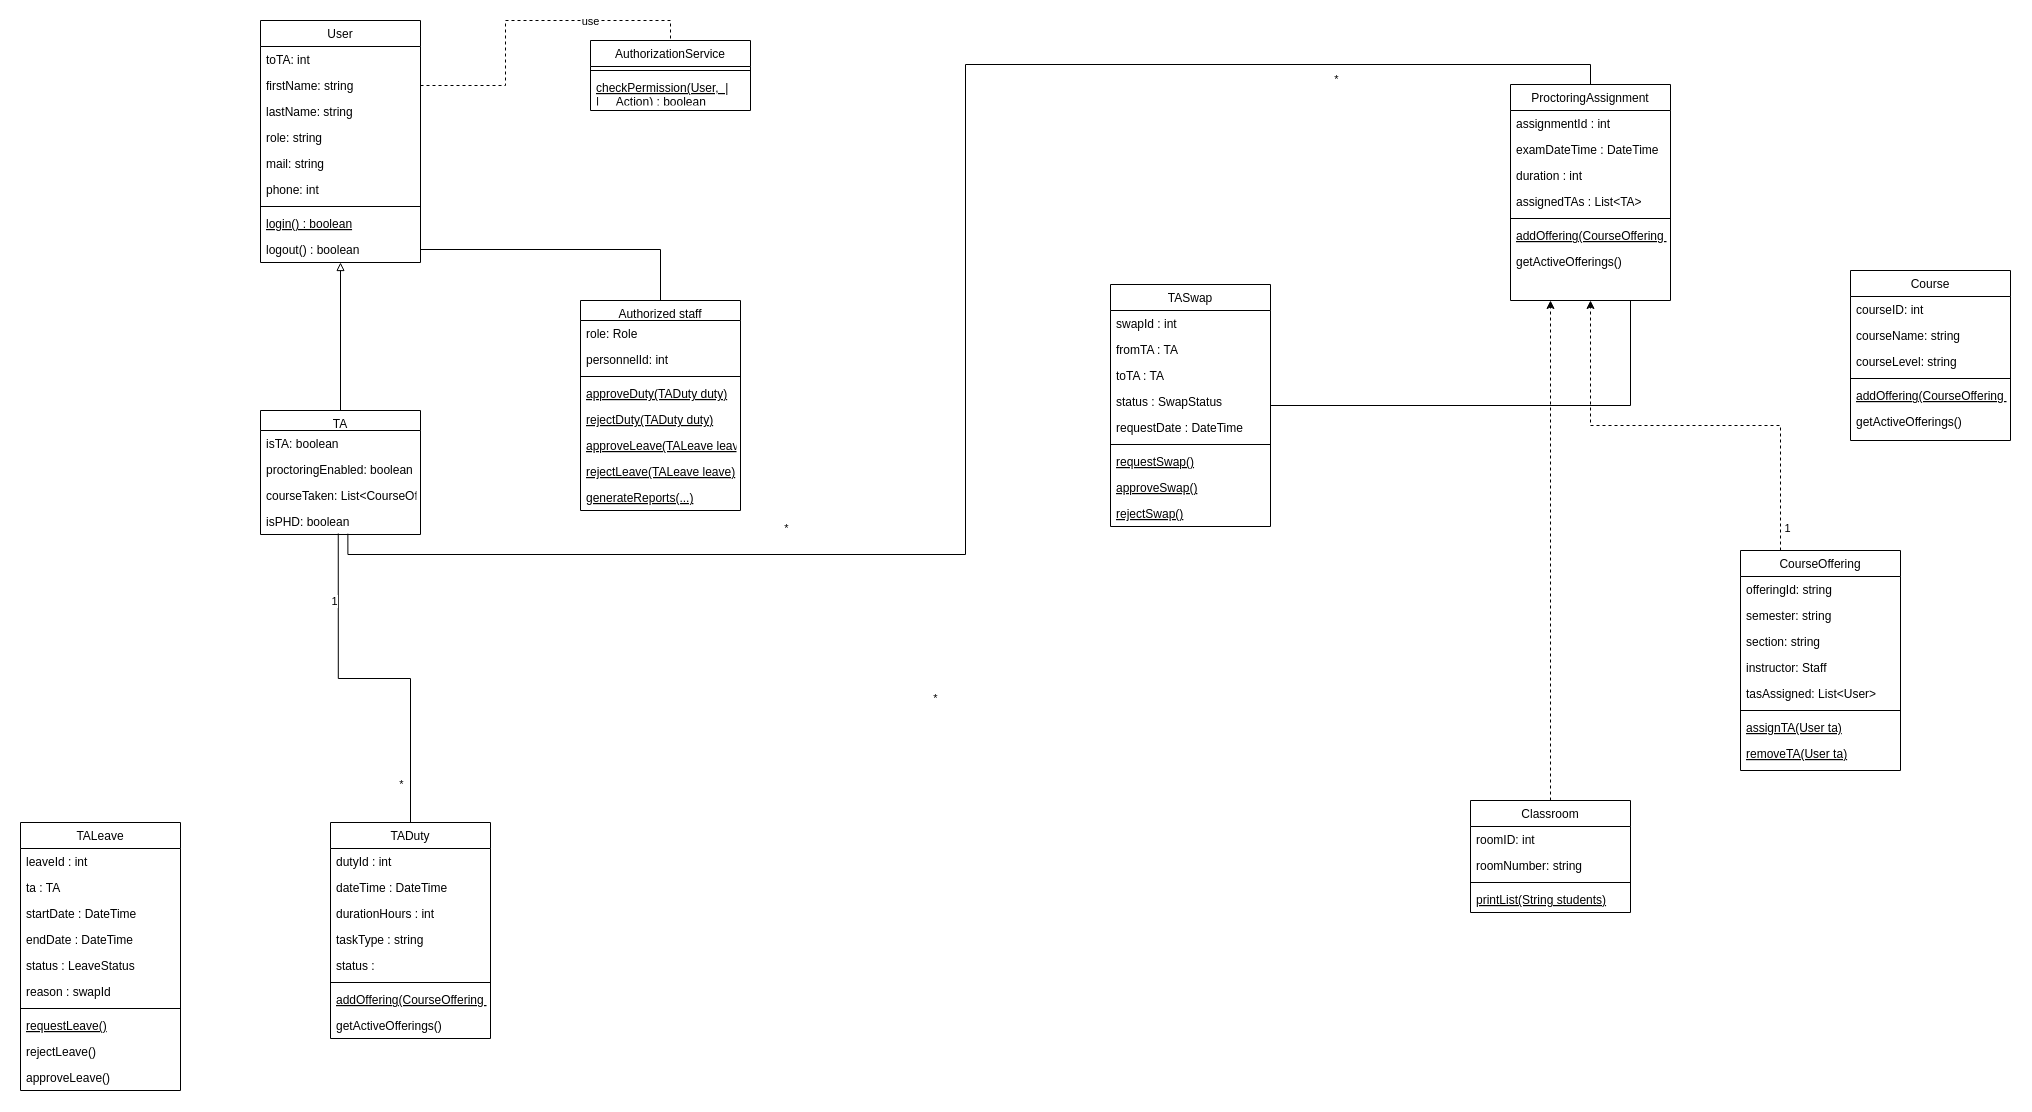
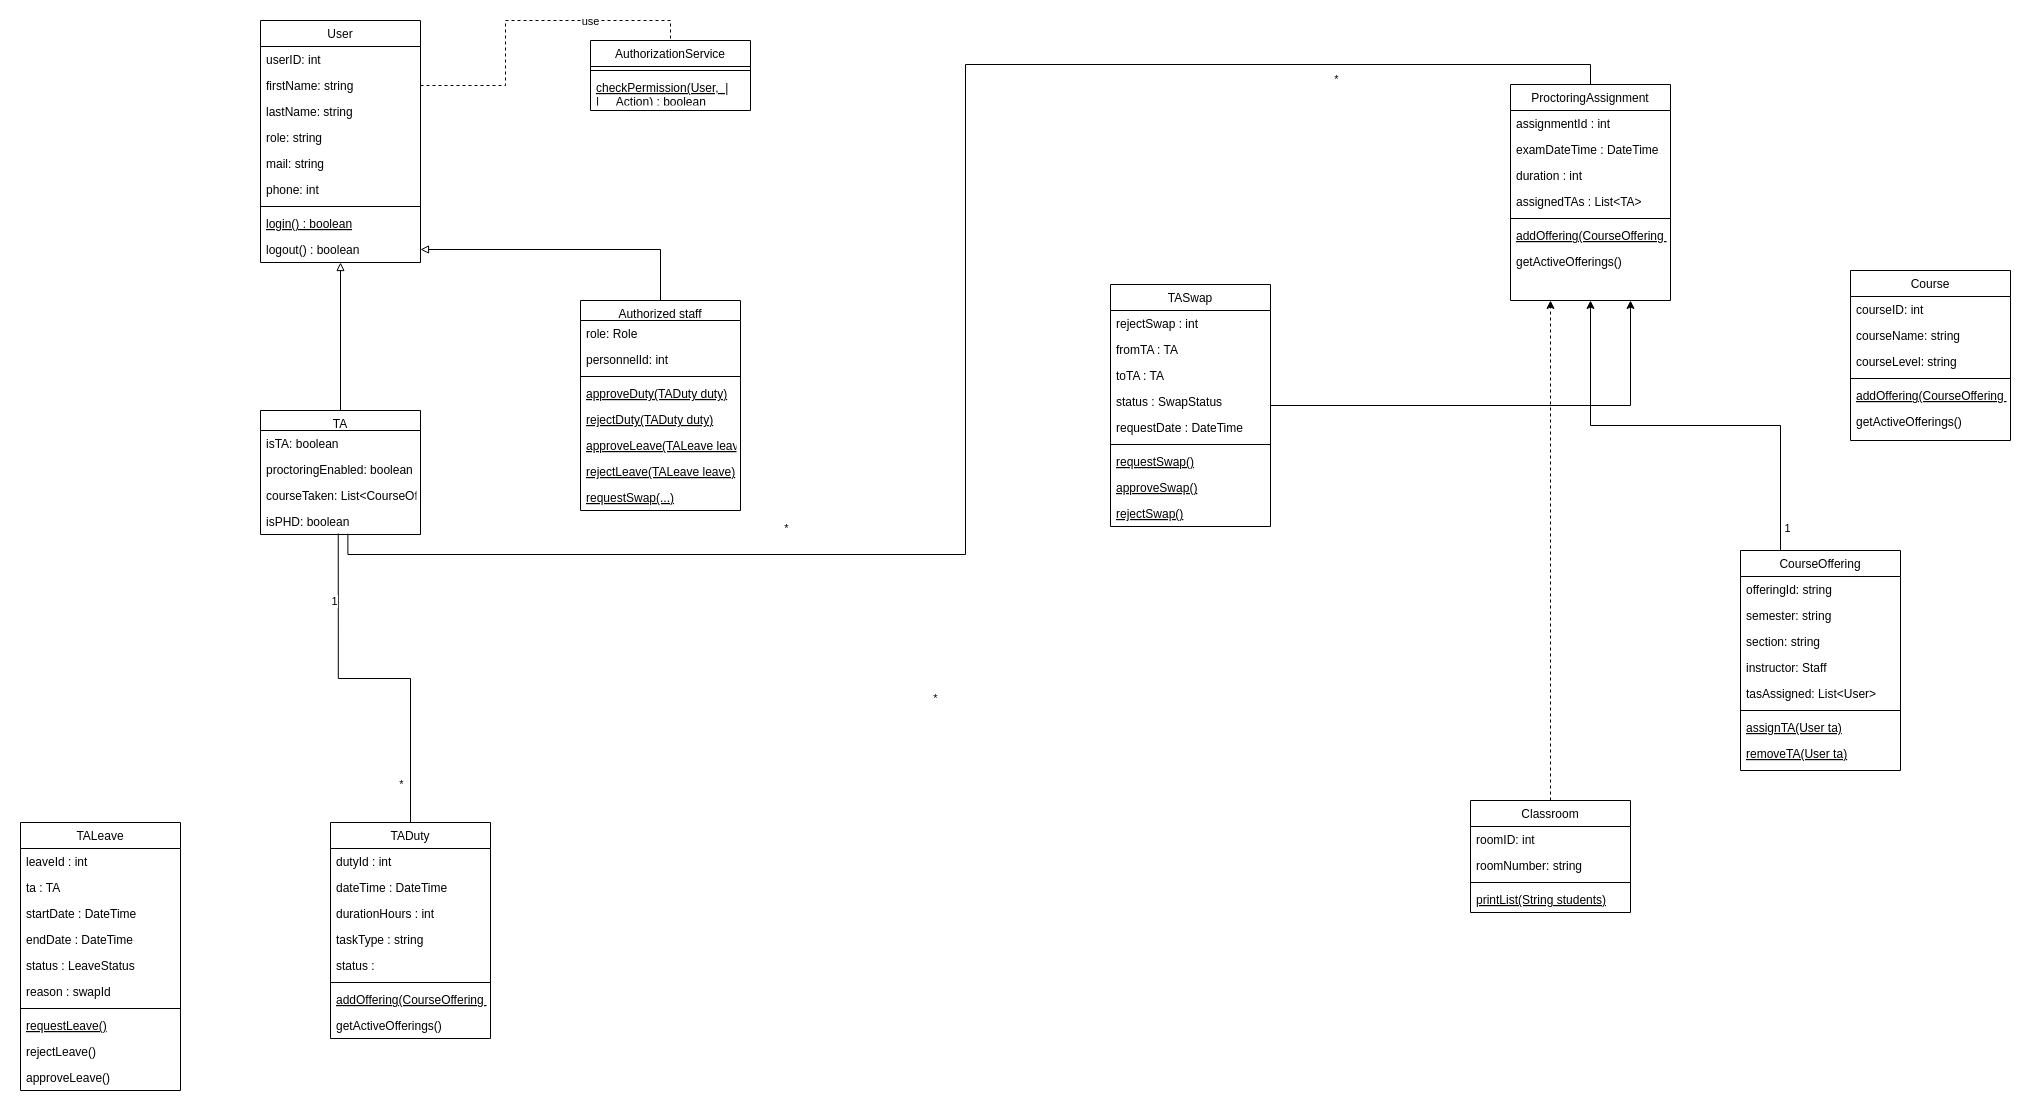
node "toTA: int": label "toTA: int" -> "userID: int"
edge "logout() : boolean" -- "Authorized staff": arrowhead none -> block
edge "ProctoringAssignment" -- "TASwap": arrowhead none -> classic
node "swapId : int": label "swapId : int" -> "rejectSwap : int"
edge "CourseOffering" -> "ProctoringAssignment": style dashed -> solid
node "generateReports(...)": label "generateReports(...)" -> "requestSwap(...)"
